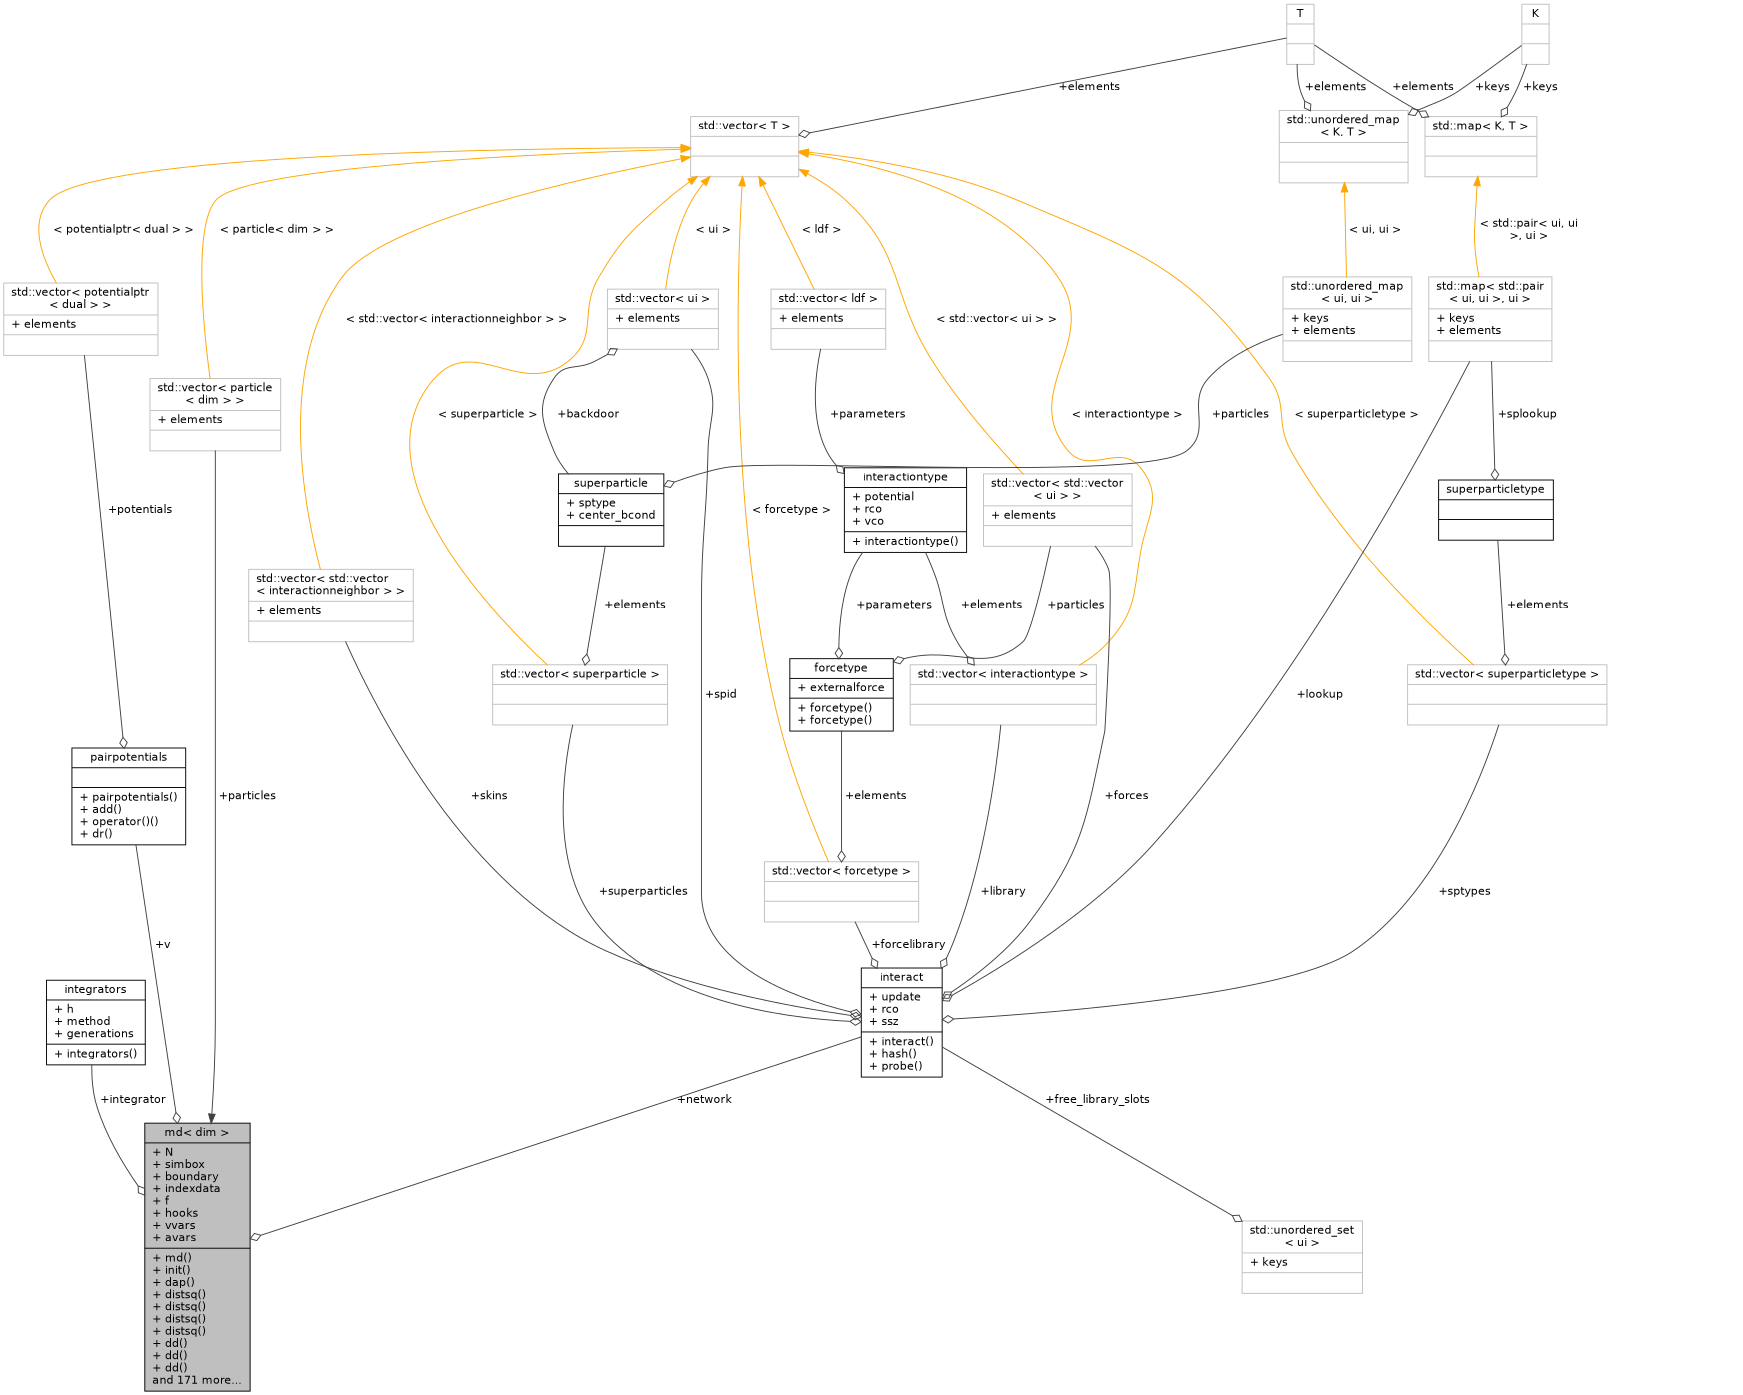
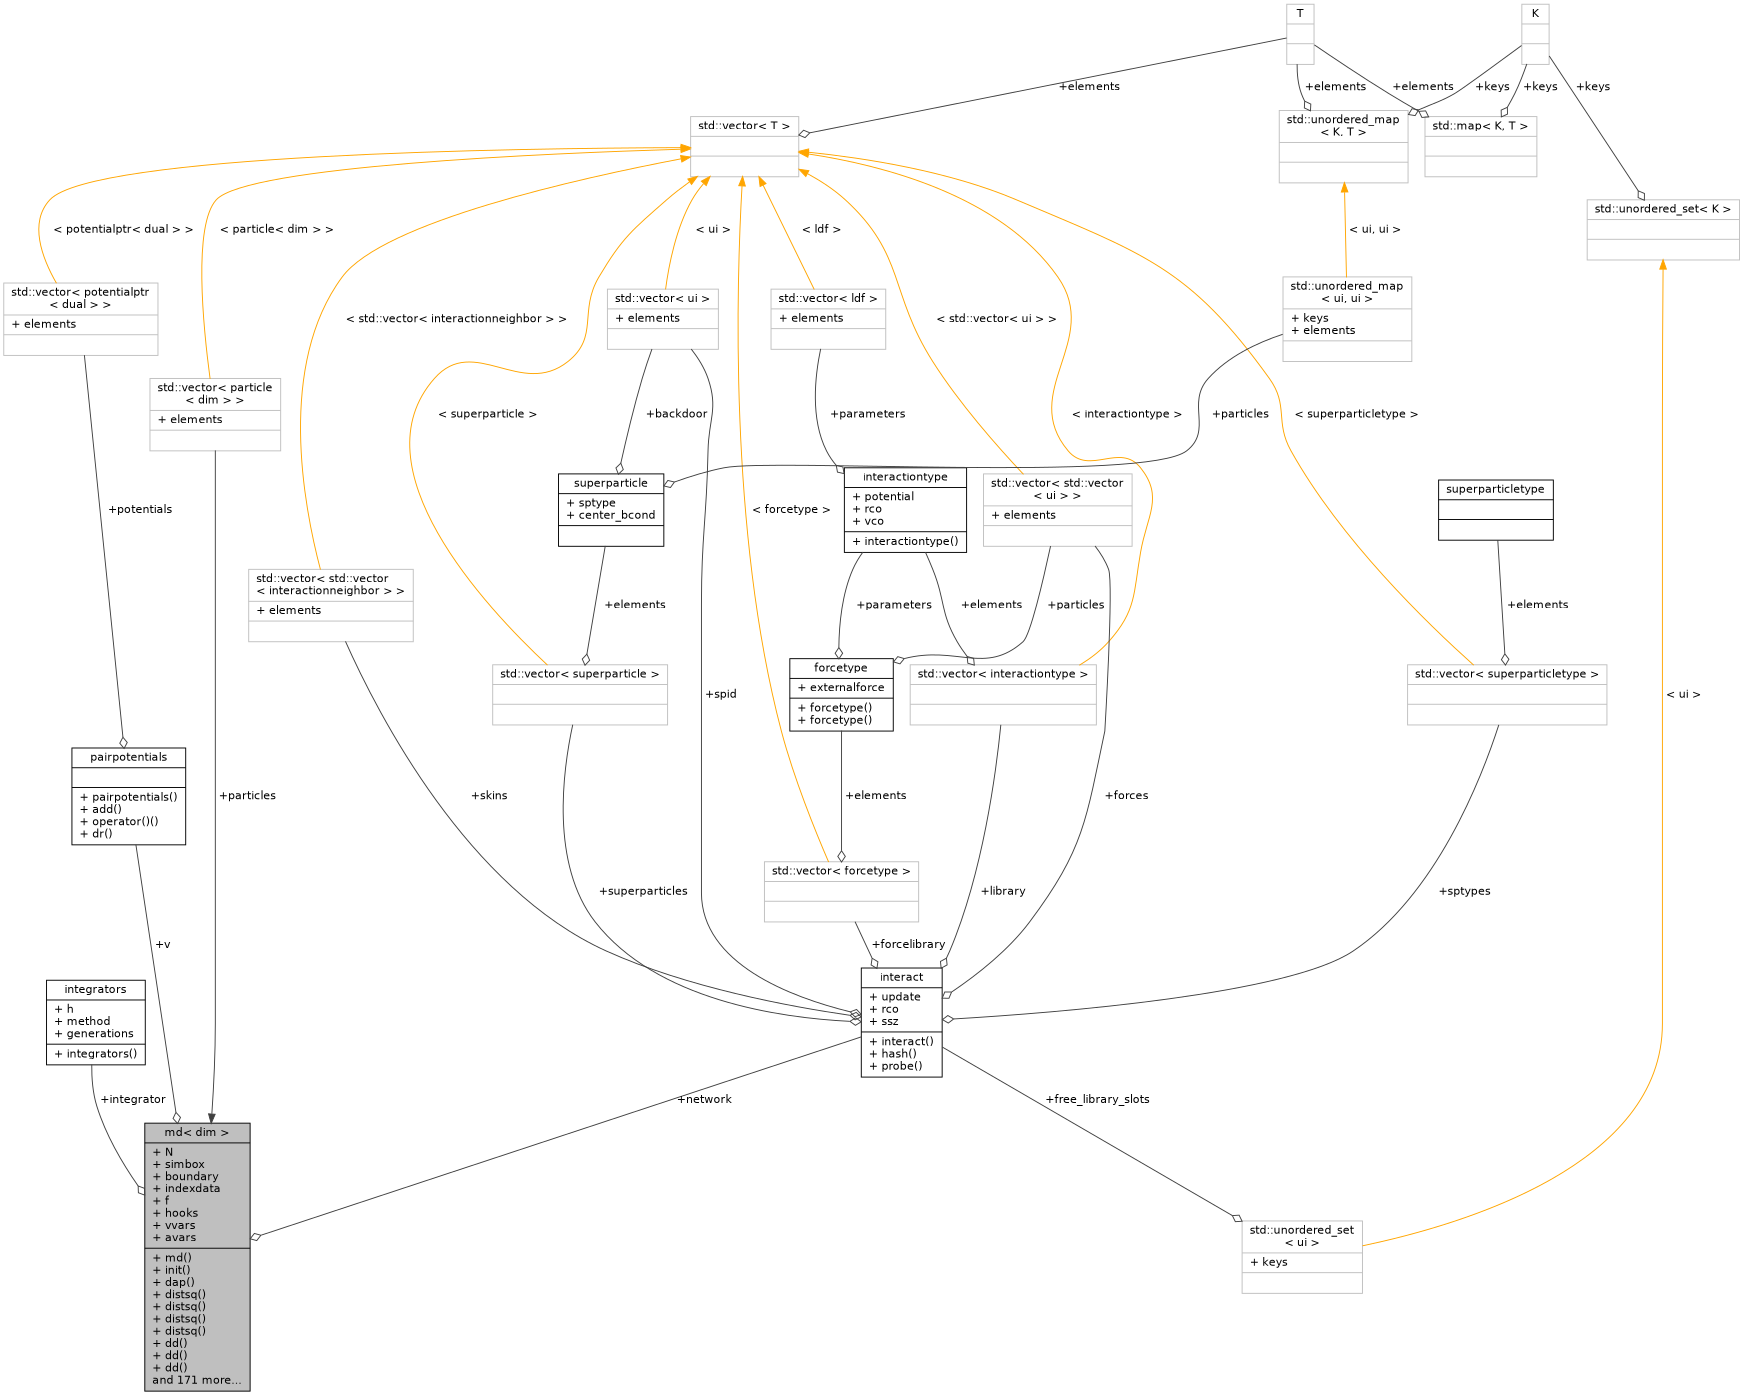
node "std::unordered_set< K >": added
node "std::map< std::pair": removed
edge "superparticle" -> "std::vector< ui >": reversed
